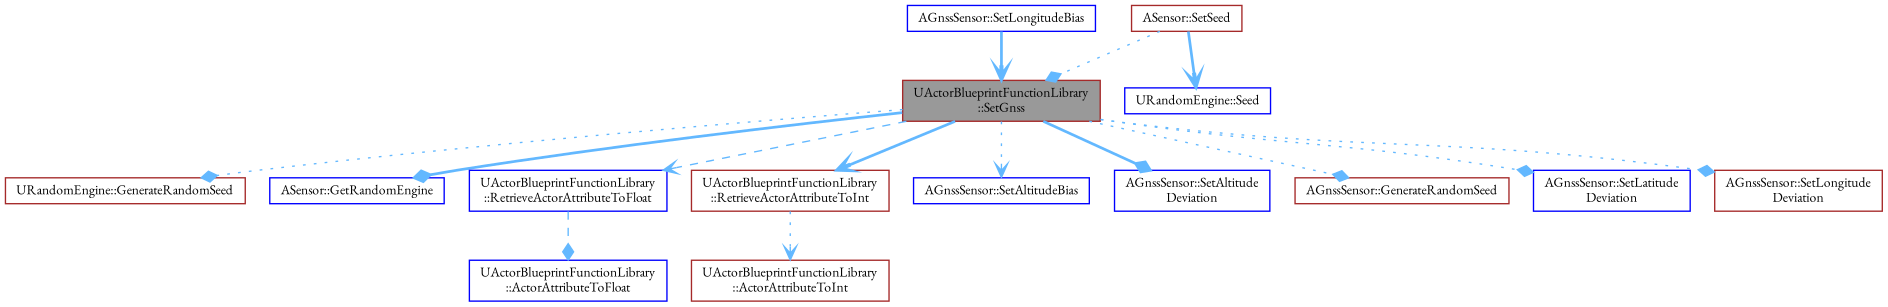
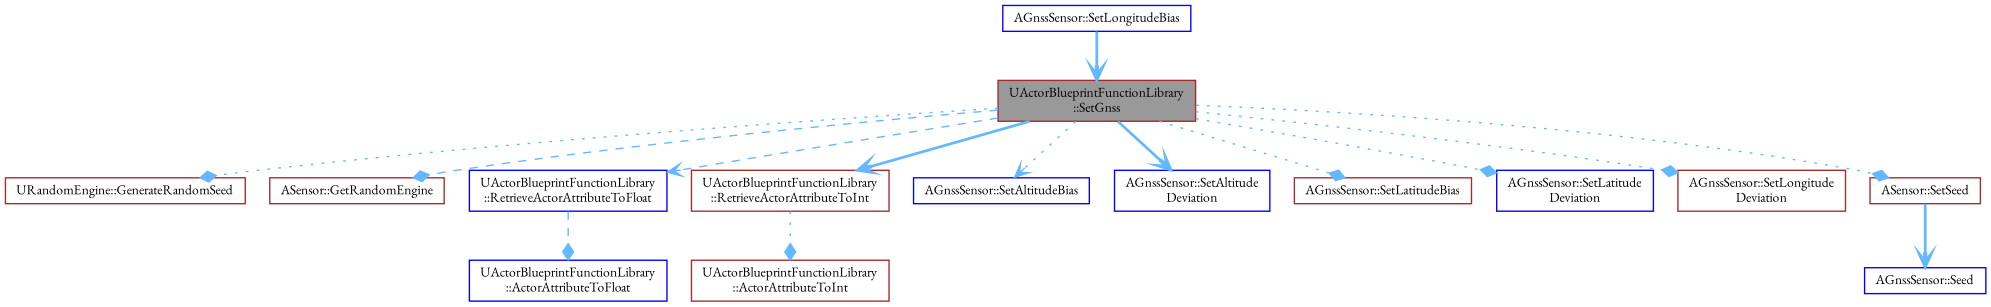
edge "ASensor::SetSeed" -> "UActorBlueprintFunctionLibrary ::SetGnss": reversed
node "URandomEngine::Seed": label "URandomEngine::Seed" -> "AGnssSensor::Seed"
edge "UActorBlueprintFunctionLibrary ::SetGnss" -> "ASensor::GetRandomEngine": style bold -> dashed
edge "UActorBlueprintFunctionLibrary ::SetGnss" -> "AGnssSensor::SetAltitude Deviation": arrowhead diamond -> vee
node "ASensor::GetRandomEngine": color blue -> brown
node "AGnssSensor::GenerateRandomSeed": label "AGnssSensor::GenerateRandomSeed" -> "AGnssSensor::SetLatitudeBias"
edge "UActorBlueprintFunctionLibrary ::RetrieveActorAttributeToInt" -> "UActorBlueprintFunctionLibrary ::ActorAttributeToInt": arrowhead vee -> diamond
